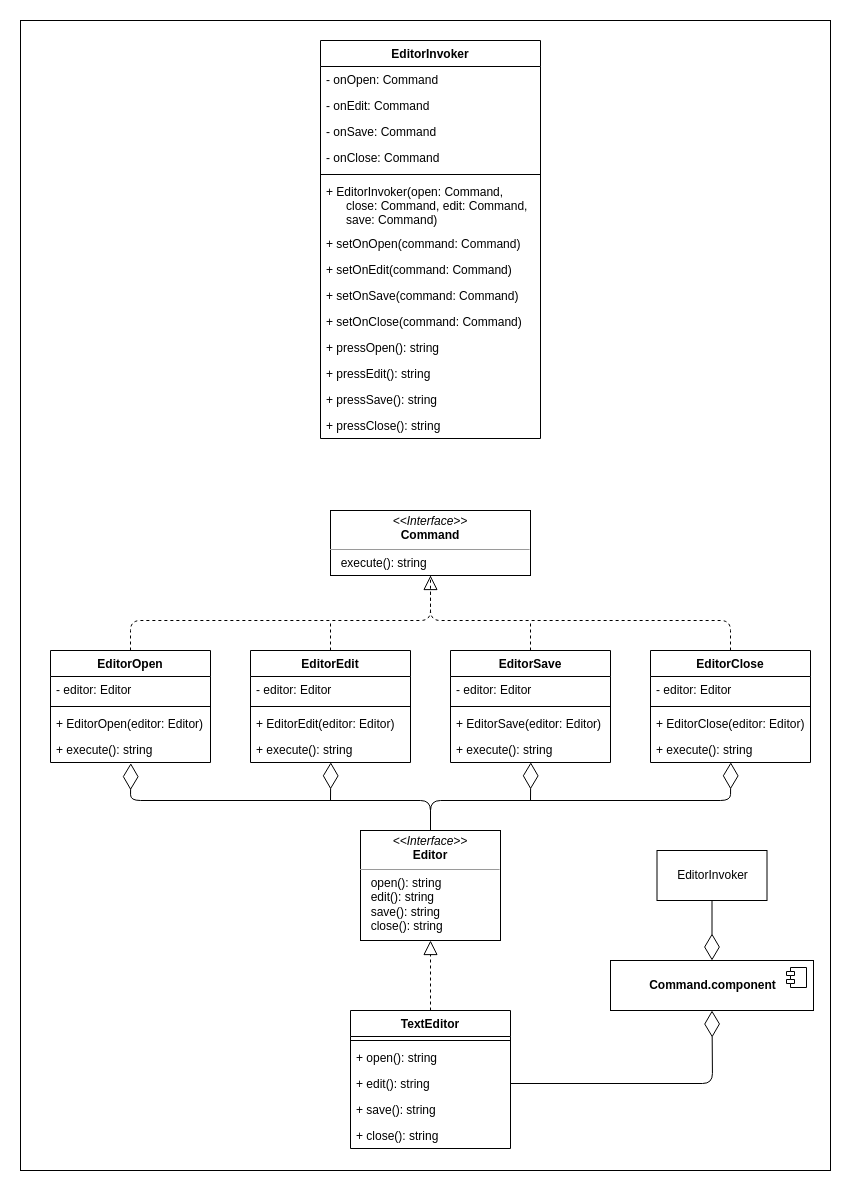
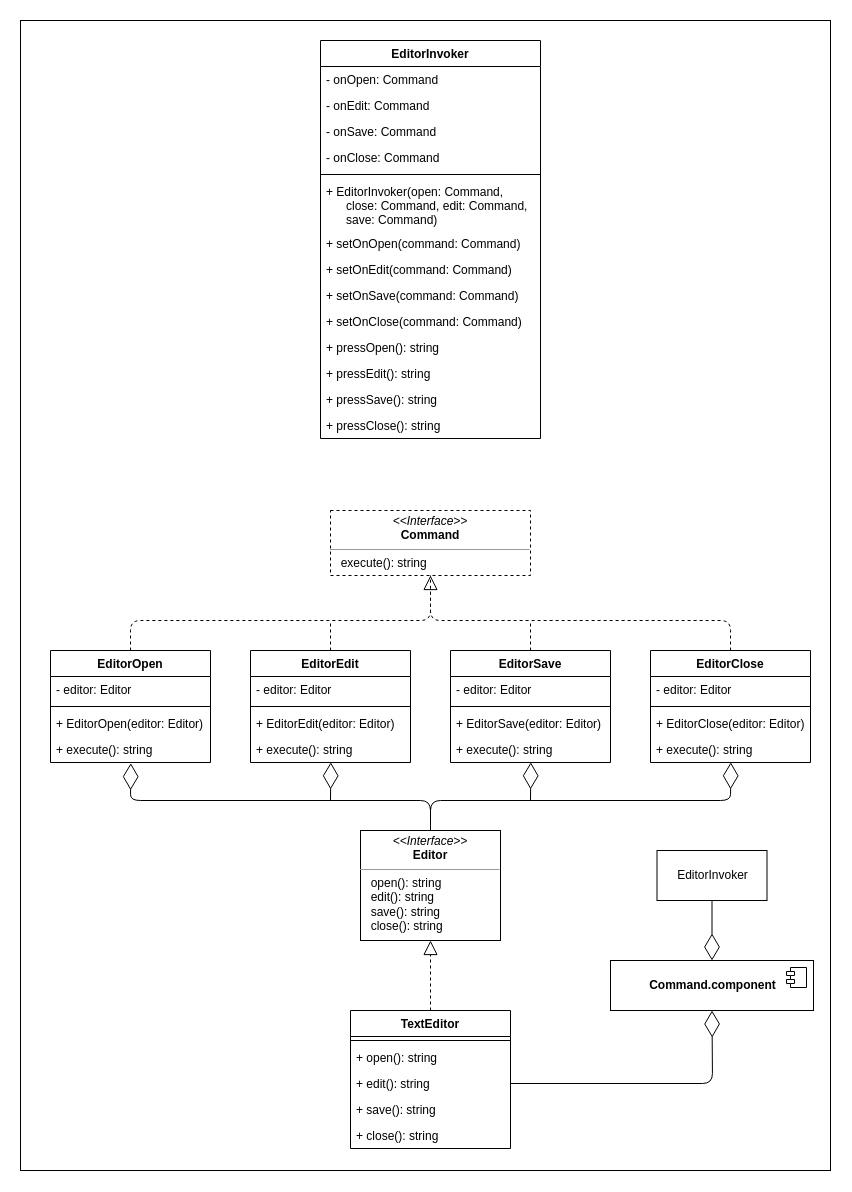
node "<<Interface>> Command execute(): string": style solid -> dashed
